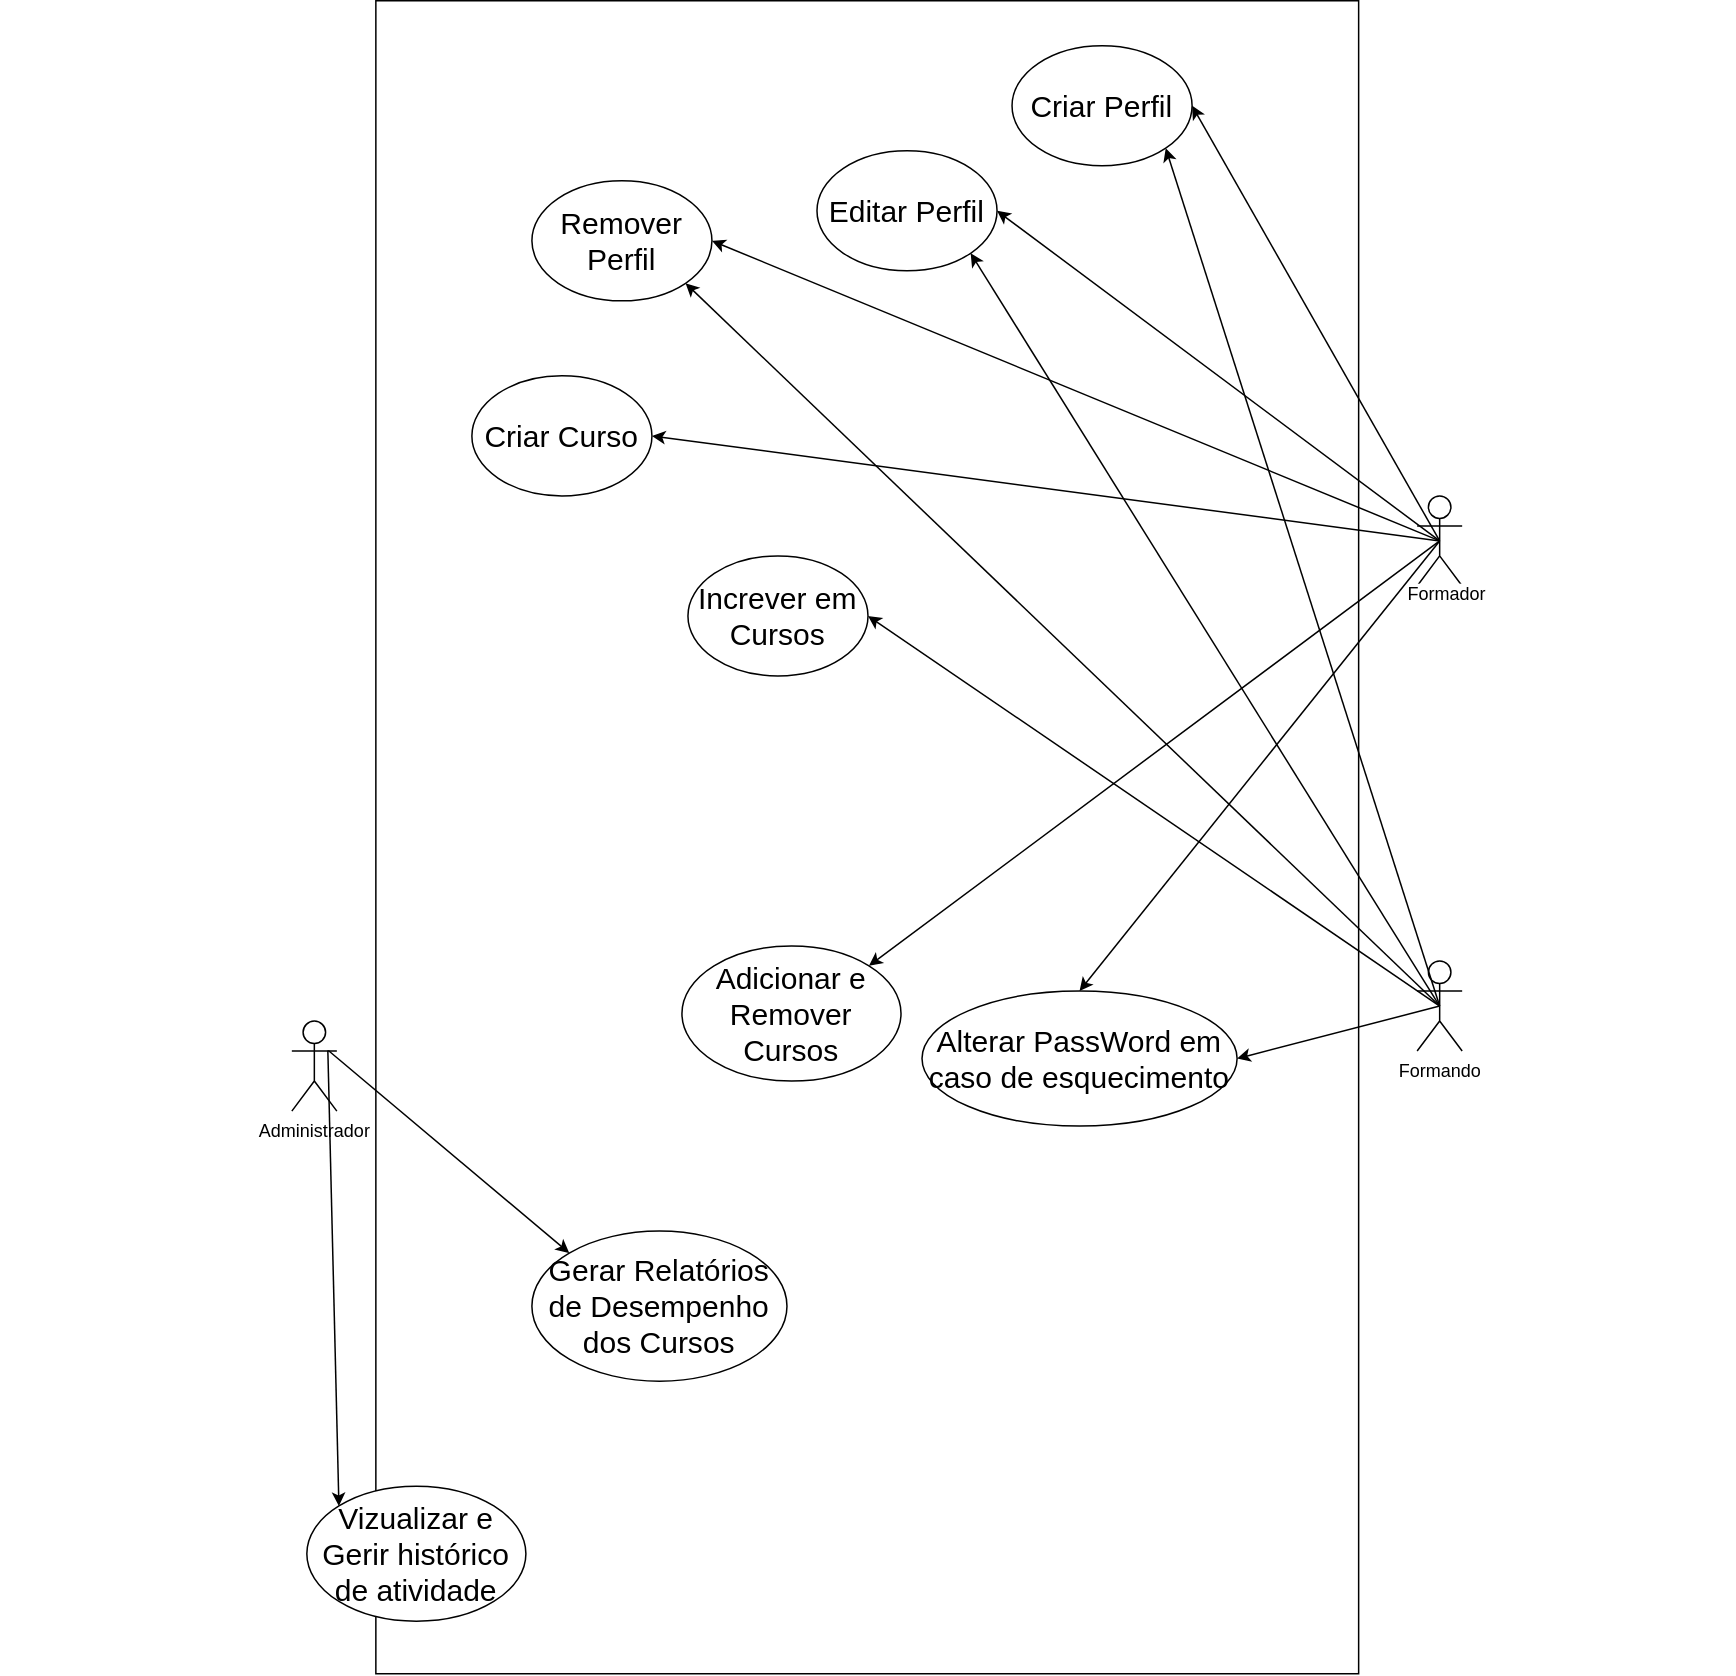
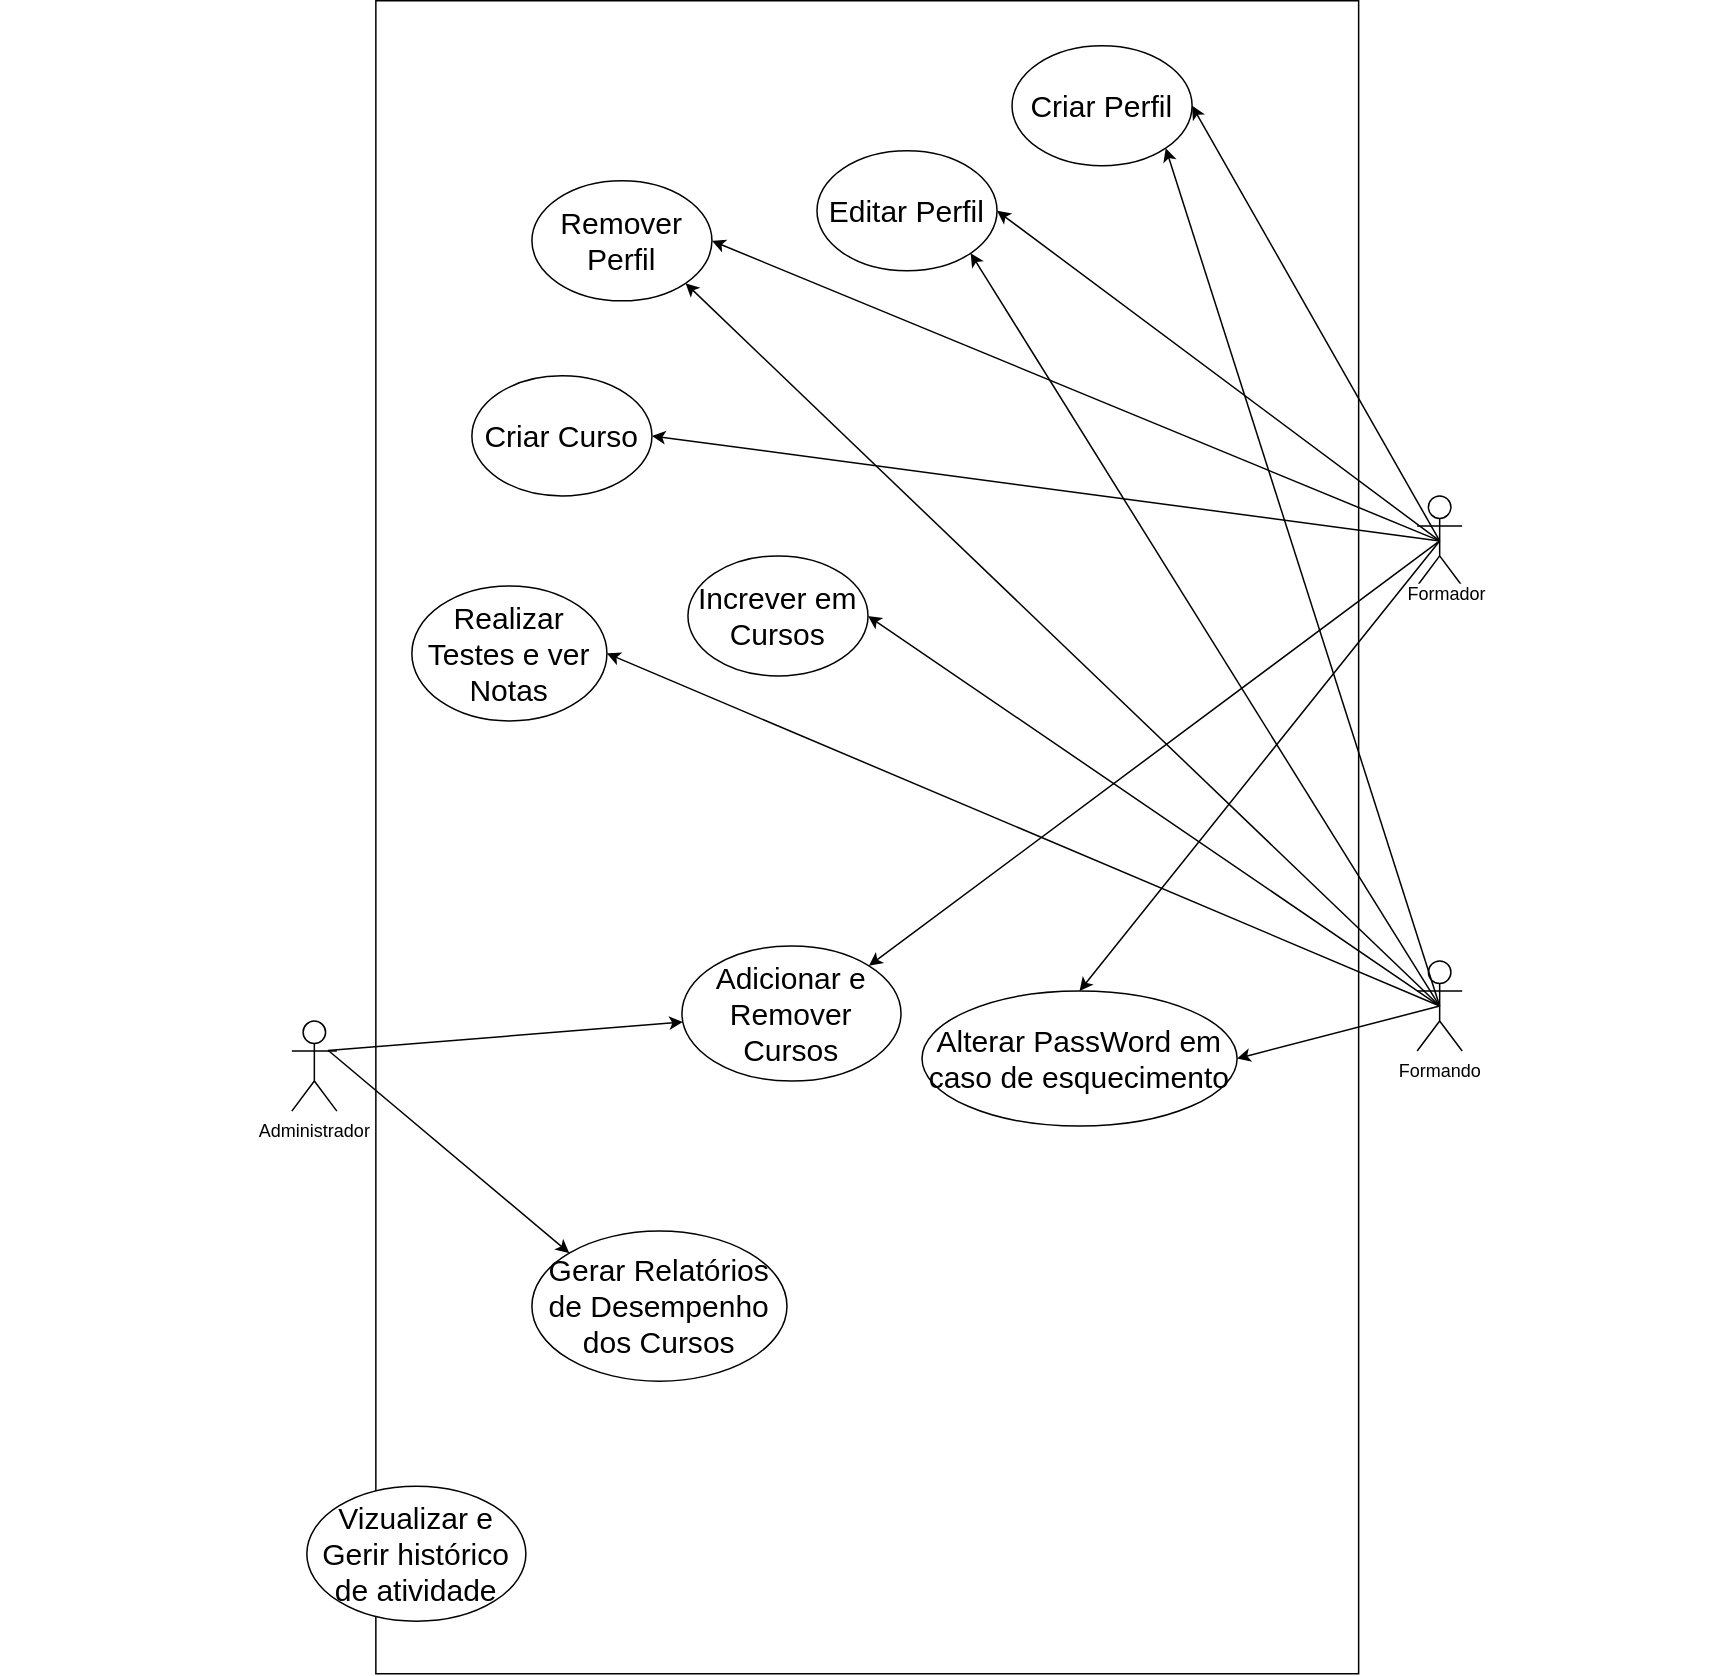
node "Realizar Testes e ver Notas": added
edge "Formando" -> "Realizar Testes e ver Notas": added
edge "Administrador" -> "Vizualizar e Gerir histórico de atividade": now "Administrador" -> "Adicionar e Remover Cursos"
